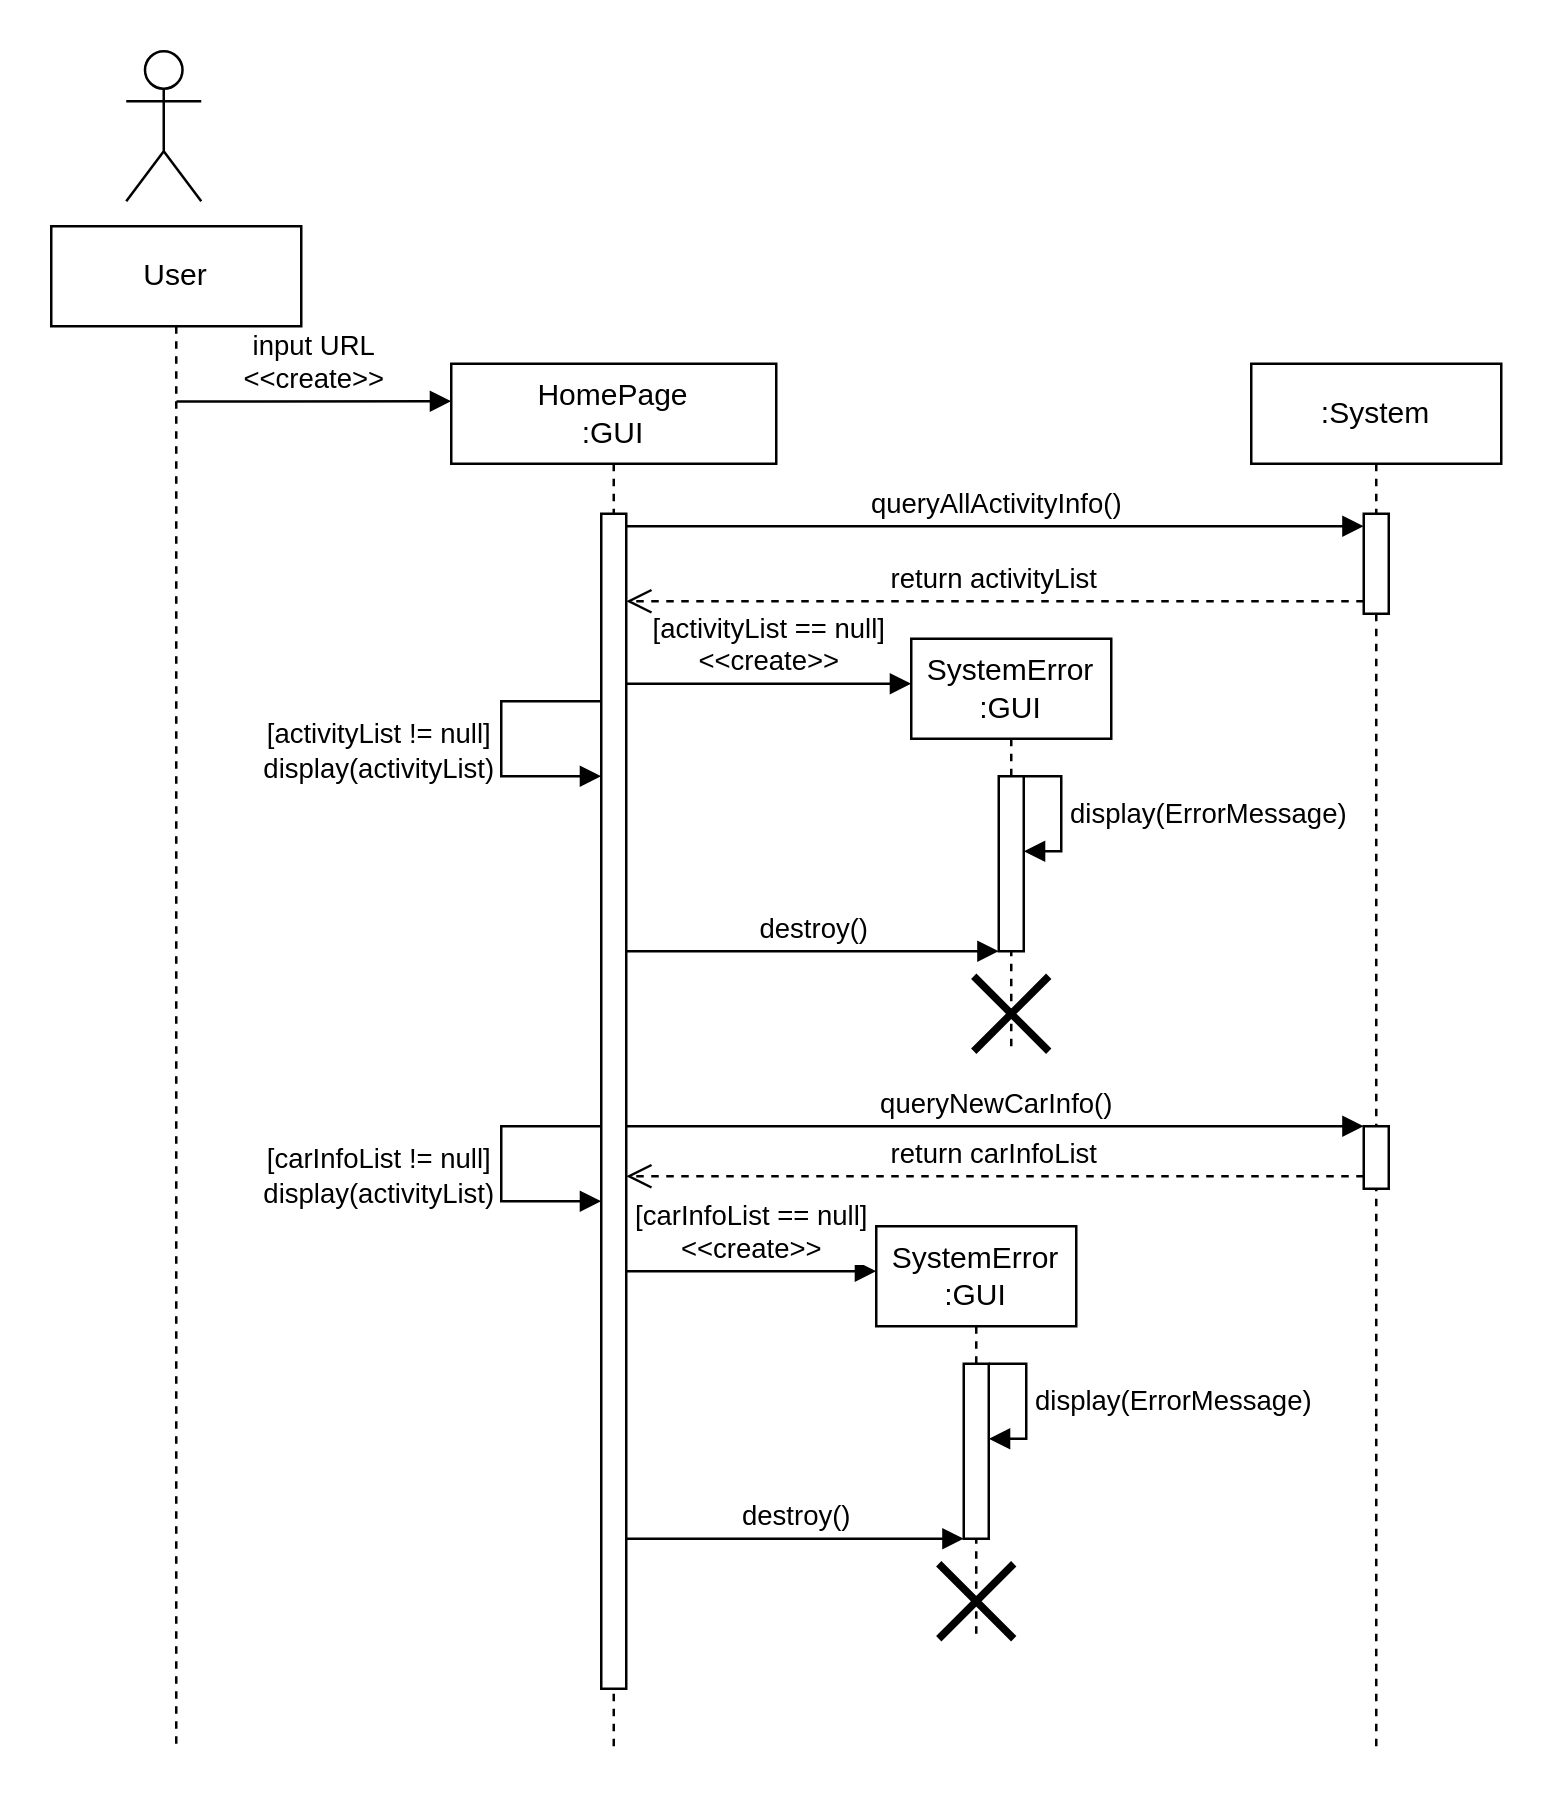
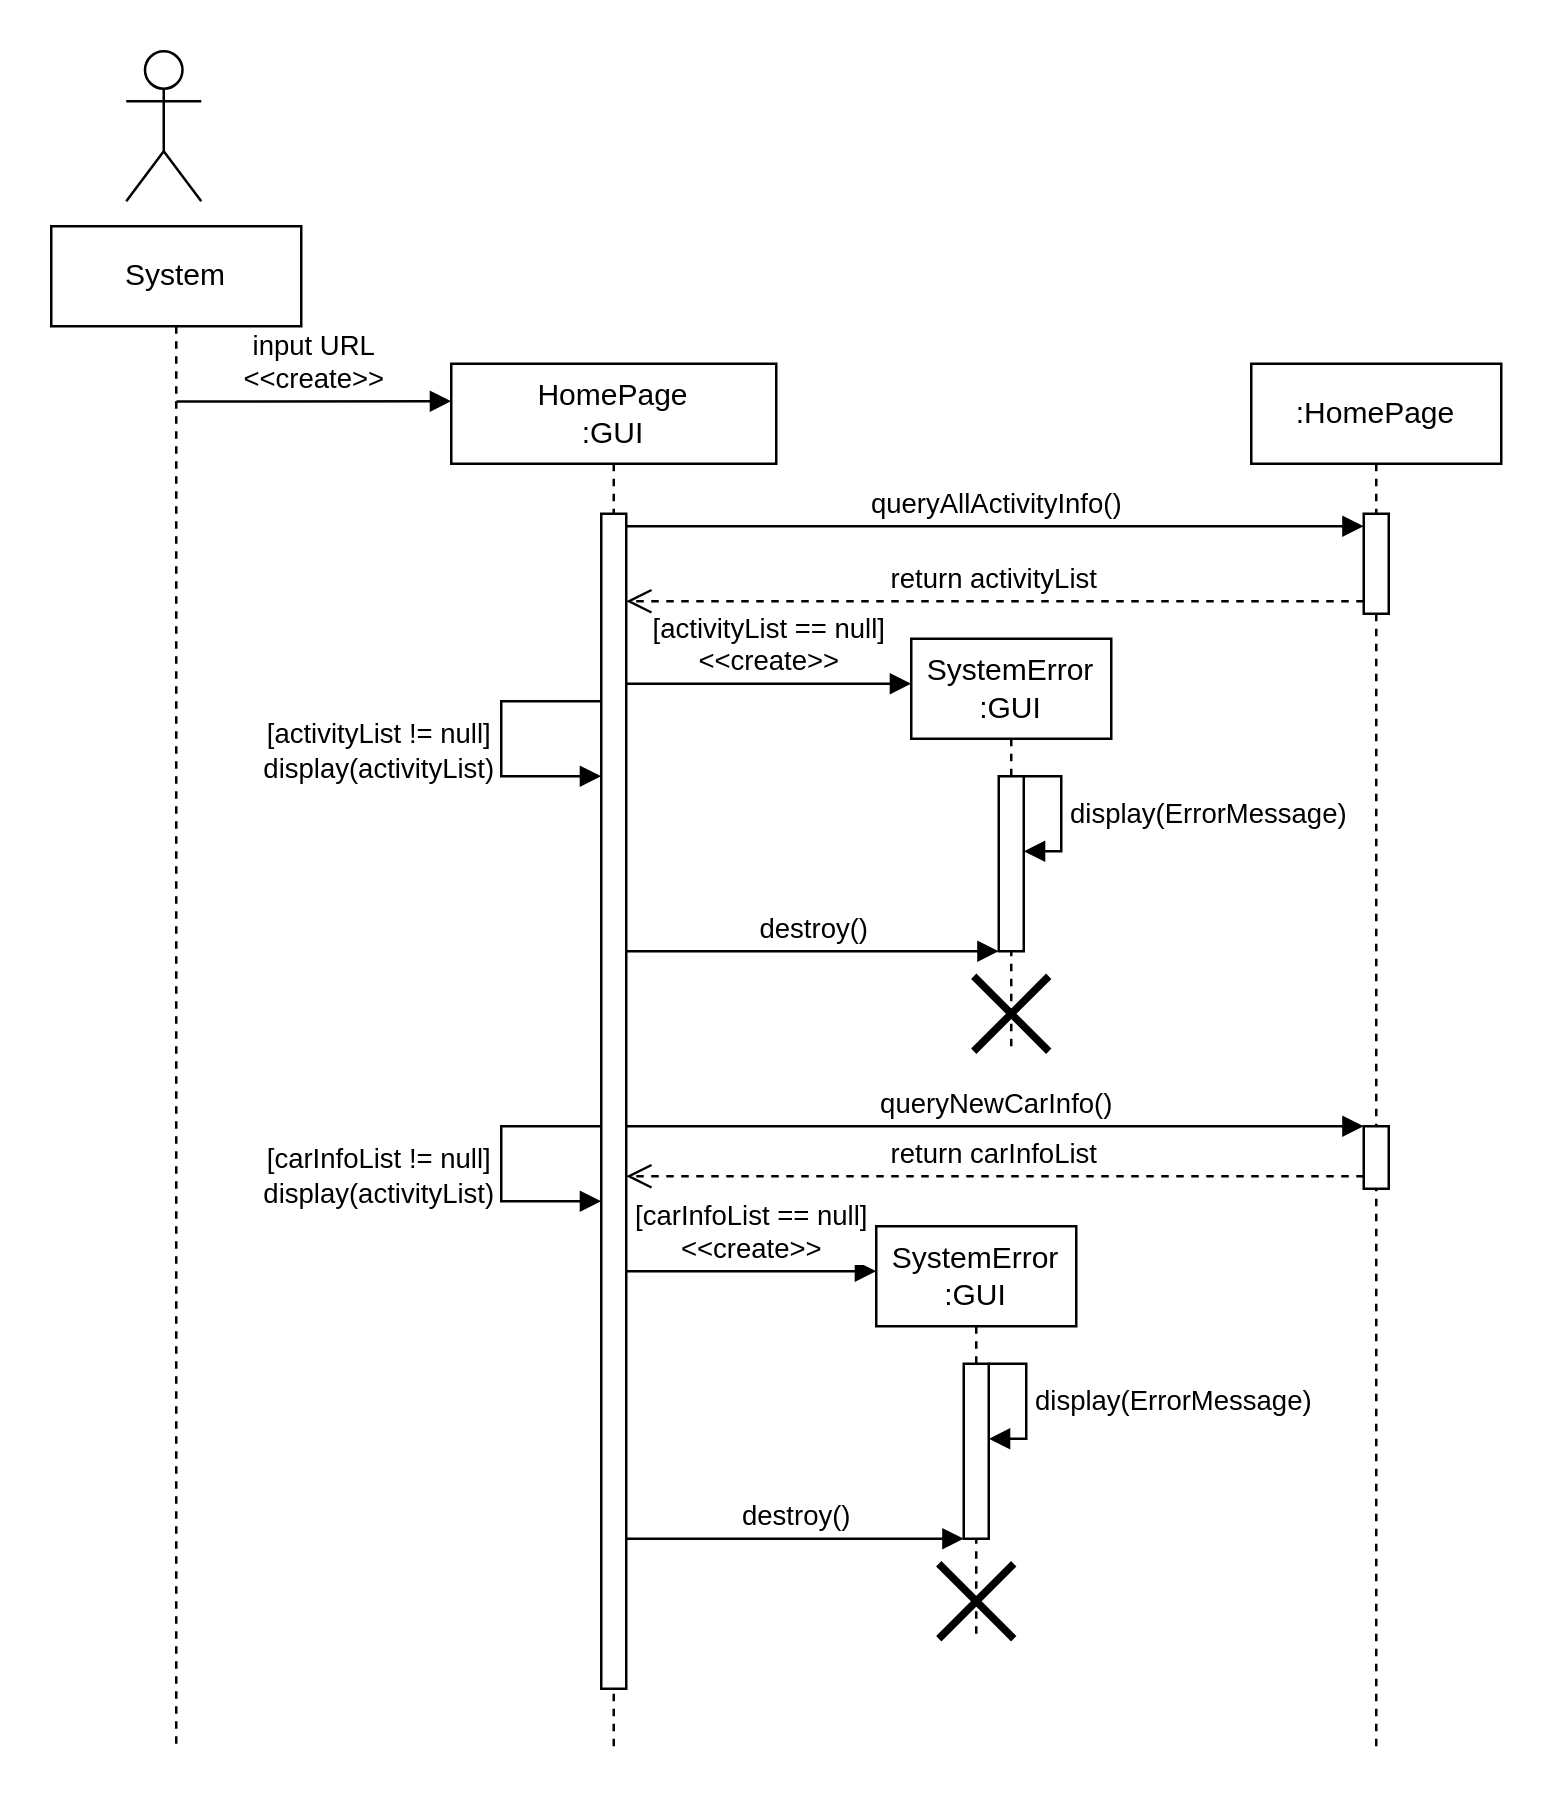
node "User": label "User" -> "System"
node ":System": label ":System" -> ":HomePage"
